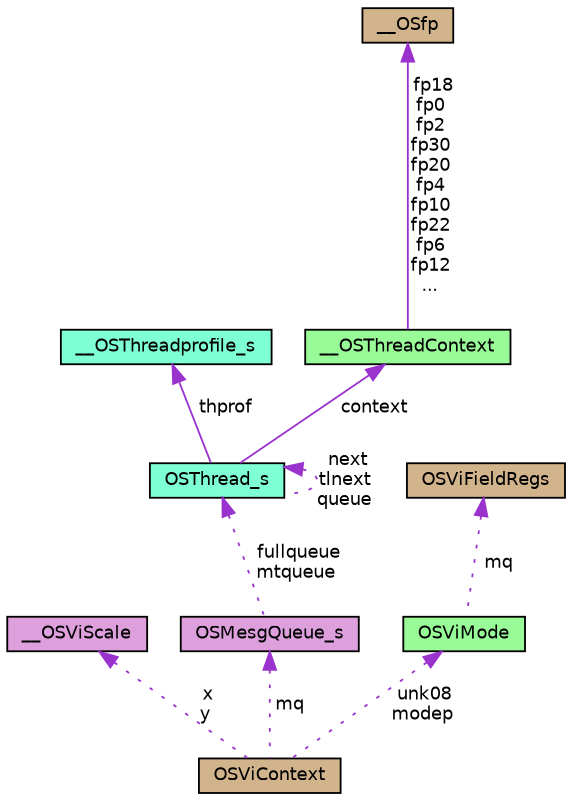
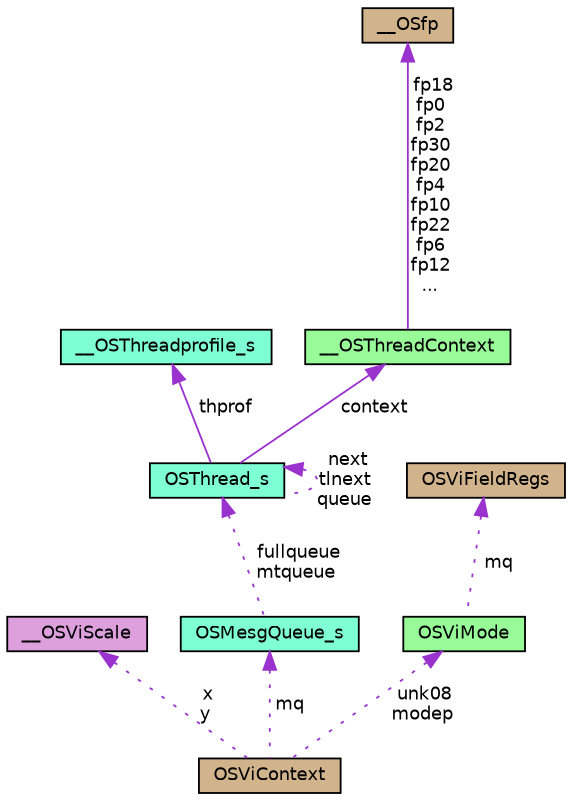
node "OSMesgQueue_s": fillcolor plum -> aquamarine
